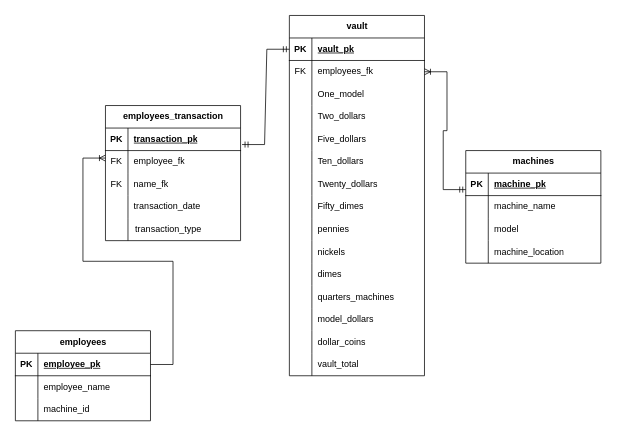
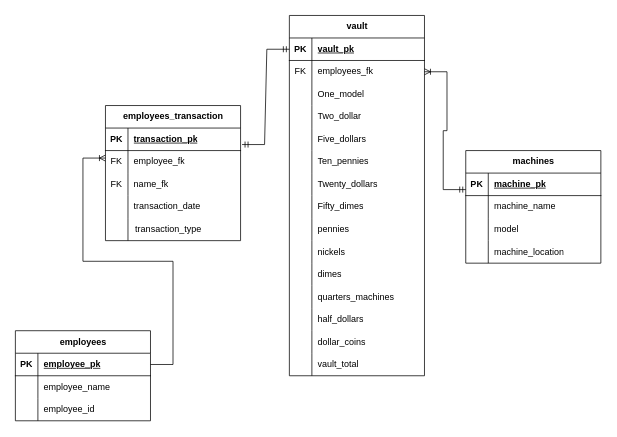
node "Two_dollars": label "Two_dollars" -> "Two_dollar"
node "Ten_dollars": label "Ten_dollars" -> "Ten_pennies"
node "model_dollars": label "model_dollars" -> "half_dollars"
node "machine_id": label "machine_id" -> "employee_id"
